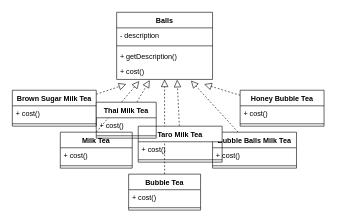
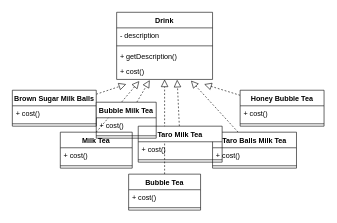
node "Balls": label "Balls" -> "Drink"
node "Brown Sugar Milk Tea": label "Brown Sugar Milk Tea" -> "Brown Sugar Milk Balls"
node "Thai Milk Tea": label "Thai Milk Tea" -> "Bubble Milk Tea"
node "Bubble Balls Milk Tea": label "Bubble Balls Milk Tea" -> "Taro Balls Milk Tea"
